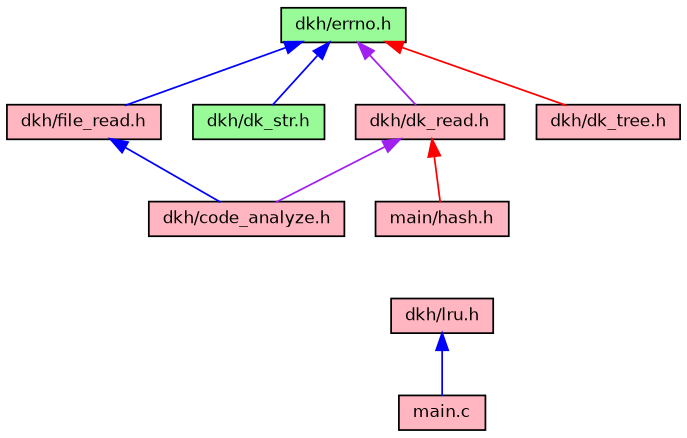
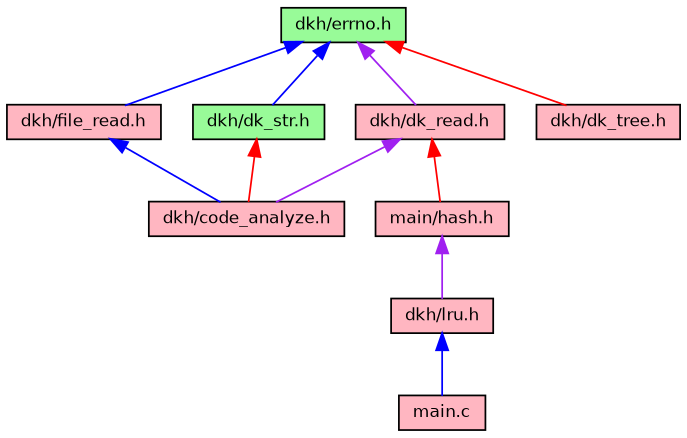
edge "dkh/code_analyze.h" -> "dkh/dk_str.h": added
edge "dkh/lru.h" -> "main/hash.h": added
